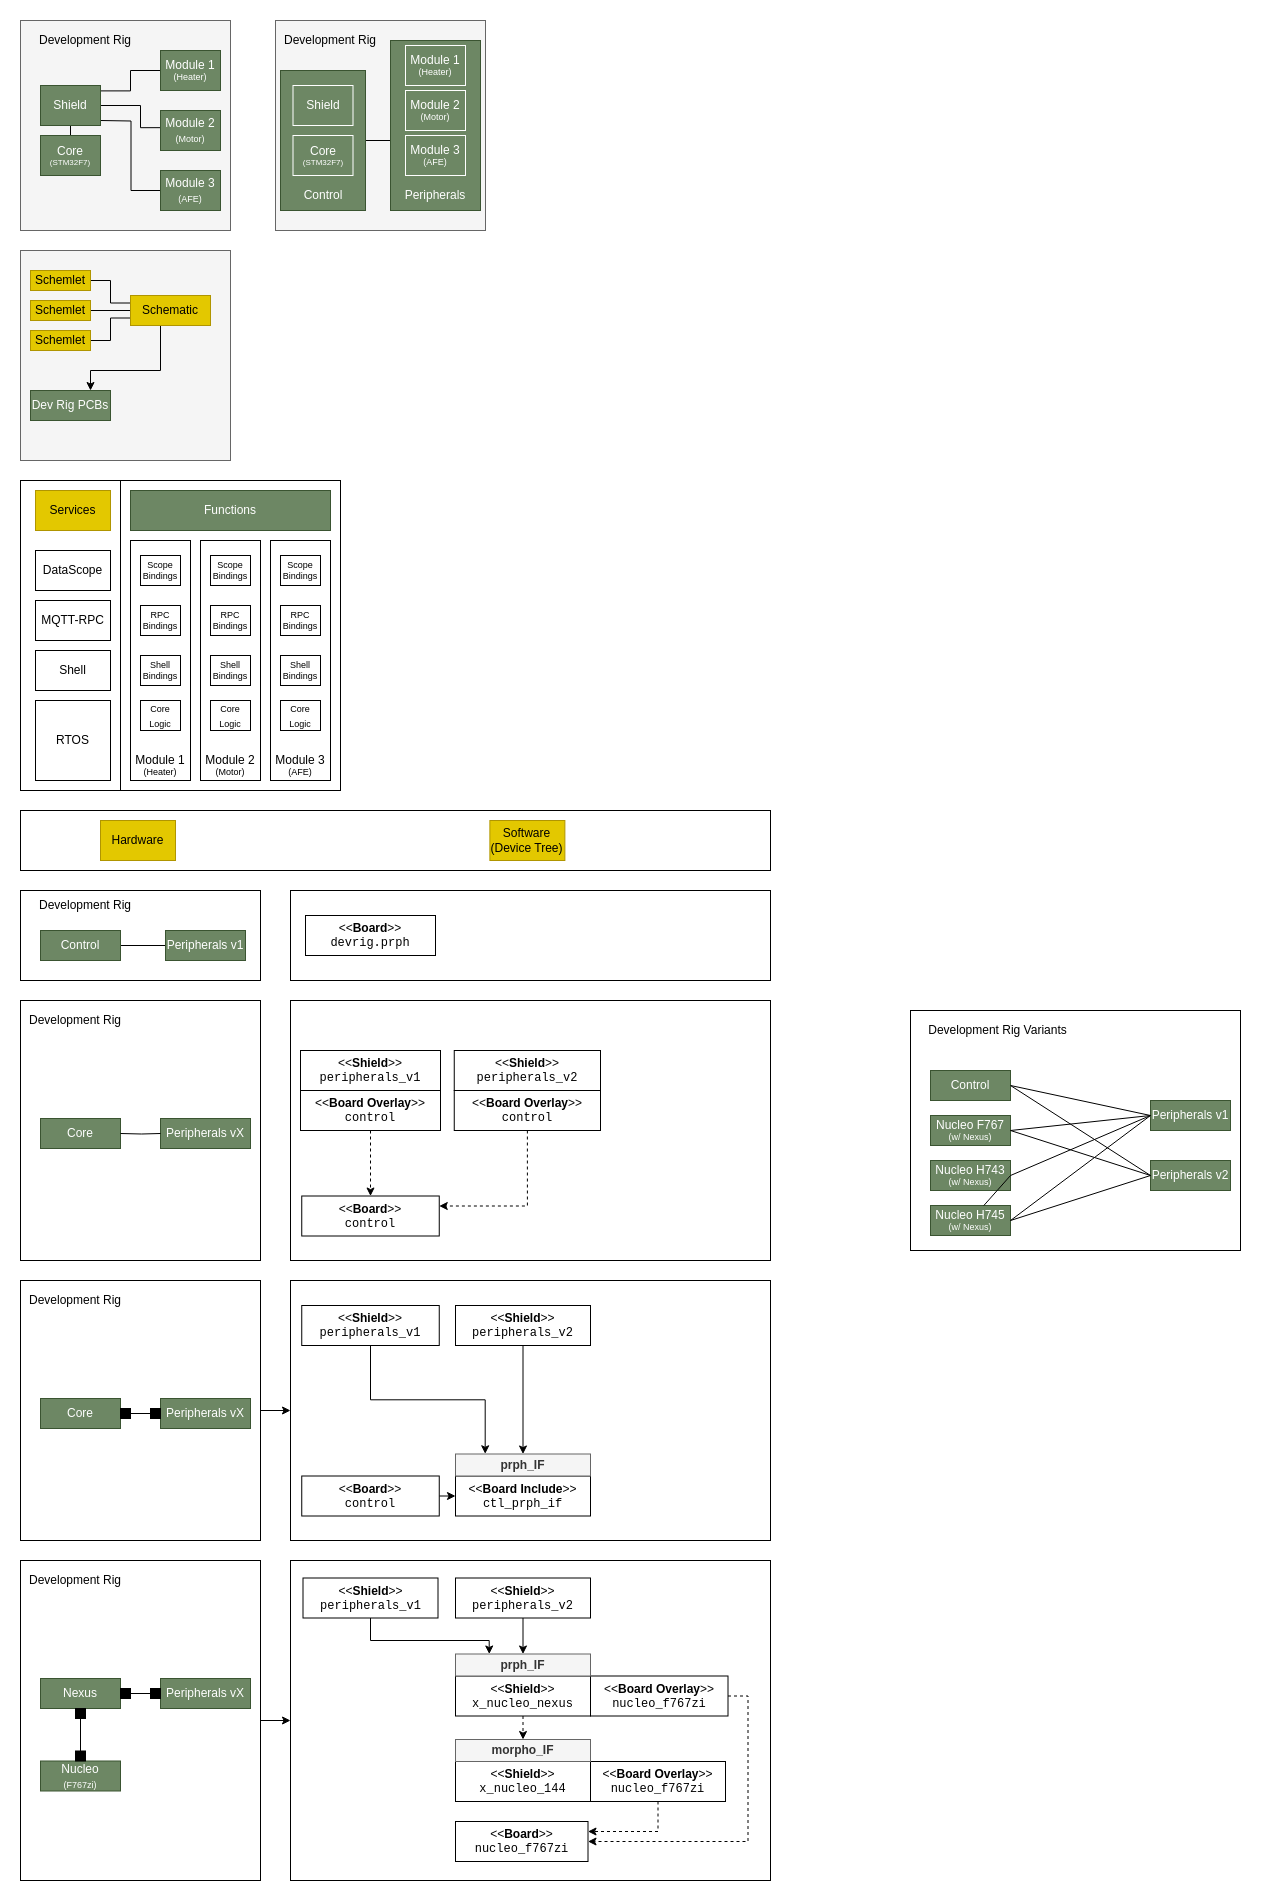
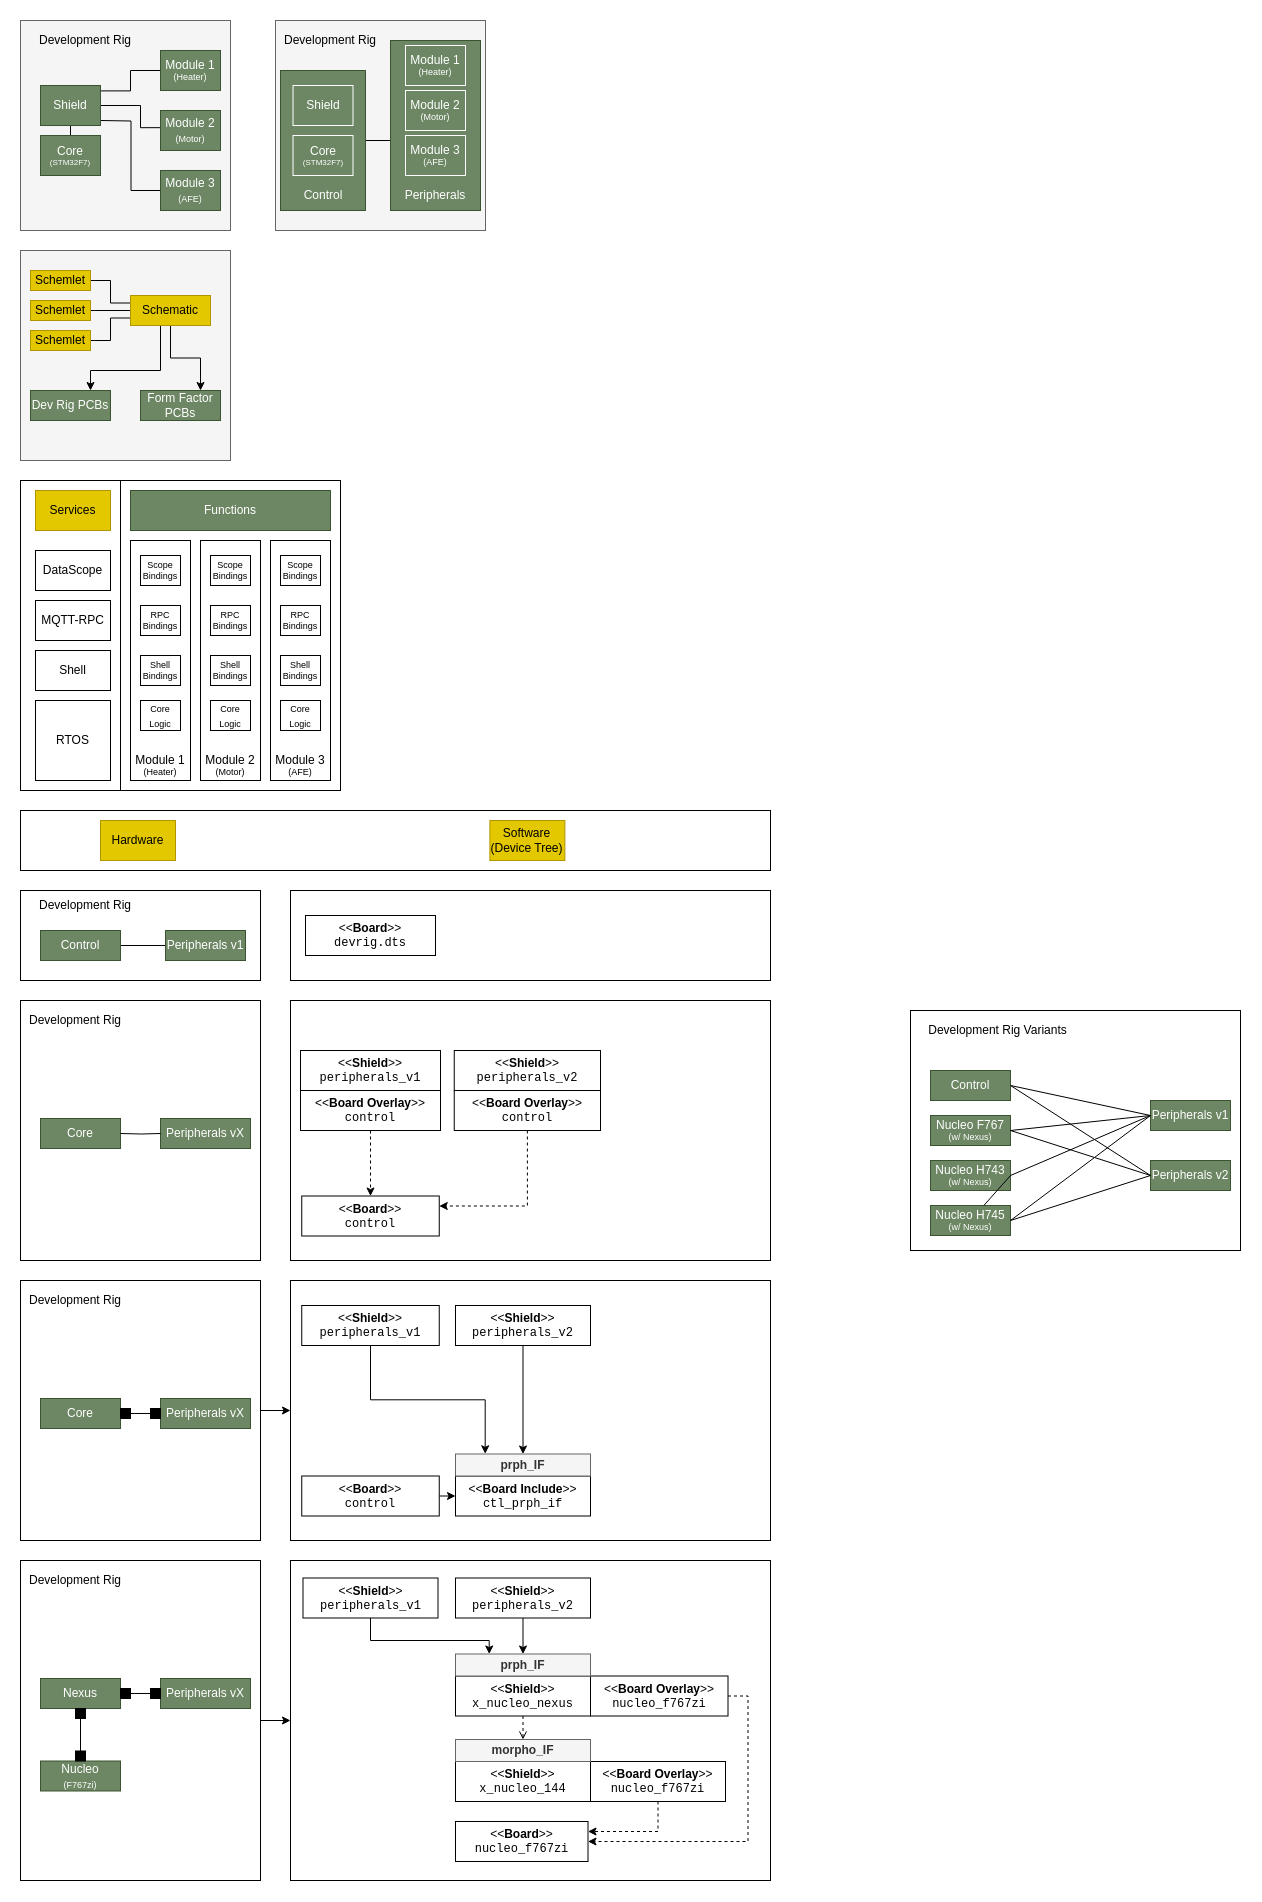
edge "Schematic" -> "Form Factor PCBs": added
node "Form Factor PCBs": added
node "<<Board>> devrig.prph": label "<<Board>> devrig.prph" -> "<<Board>> devrig.dts"
edge "<<Shield>> x_nucleo_nexus" -> "morpho_IF": arrowhead classic -> open
